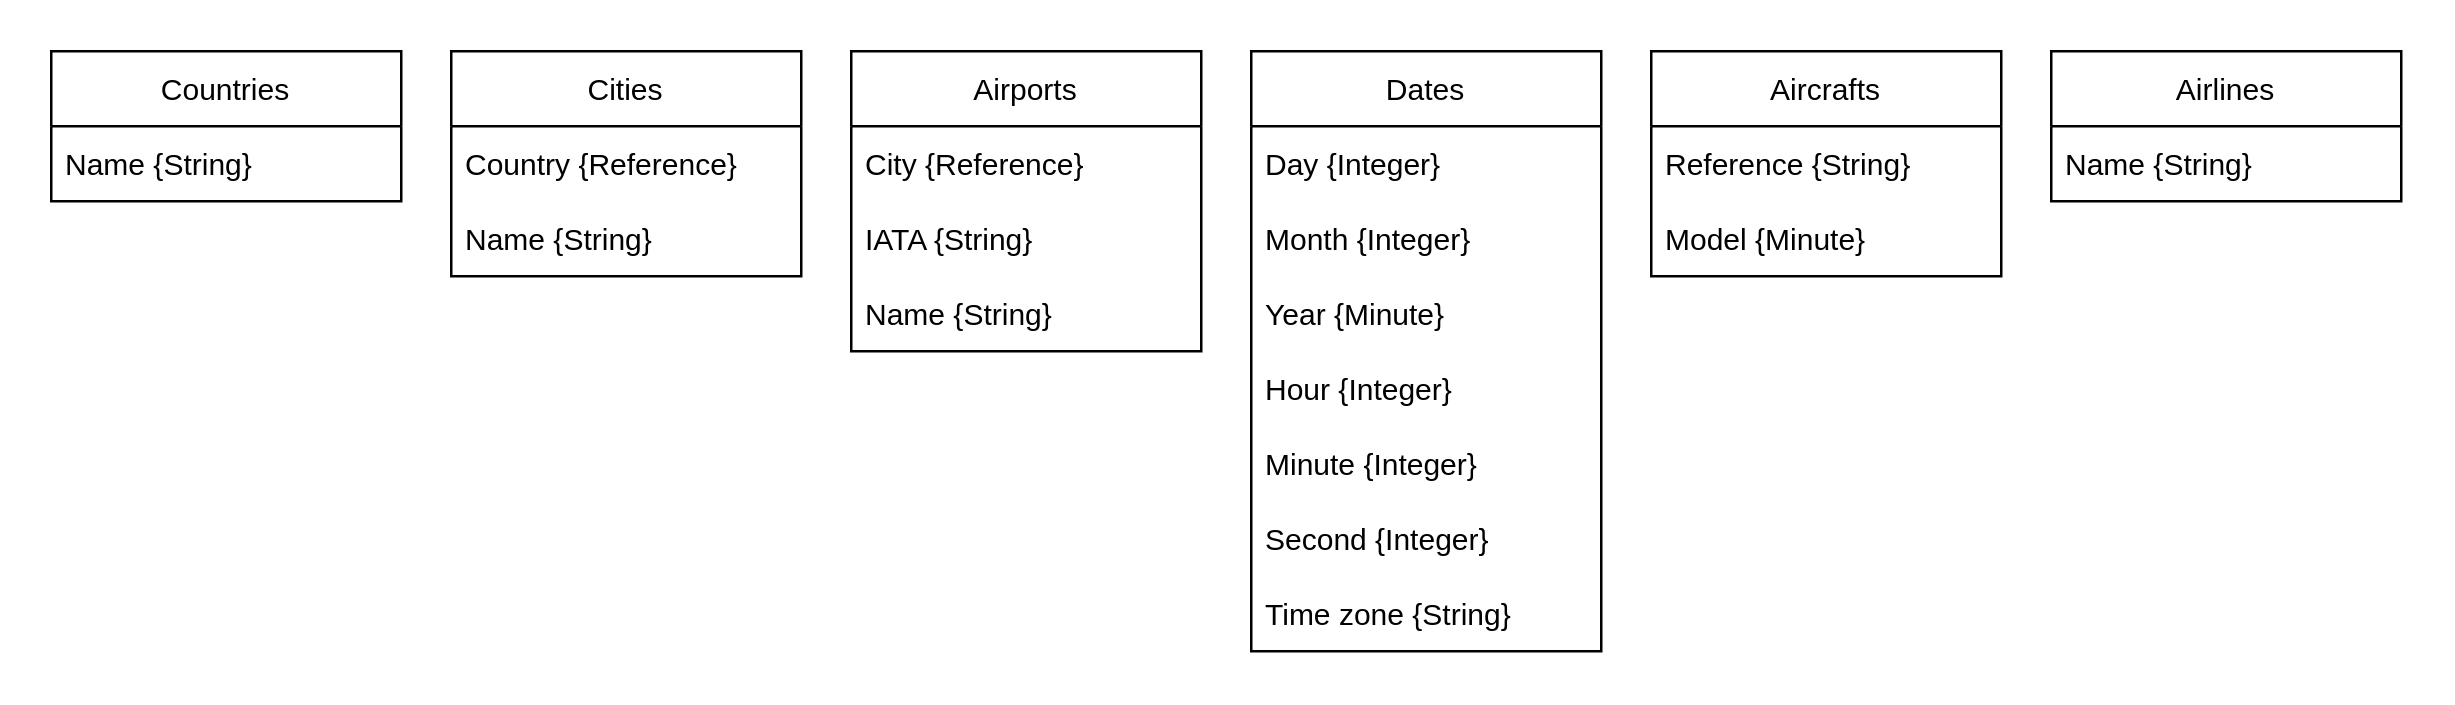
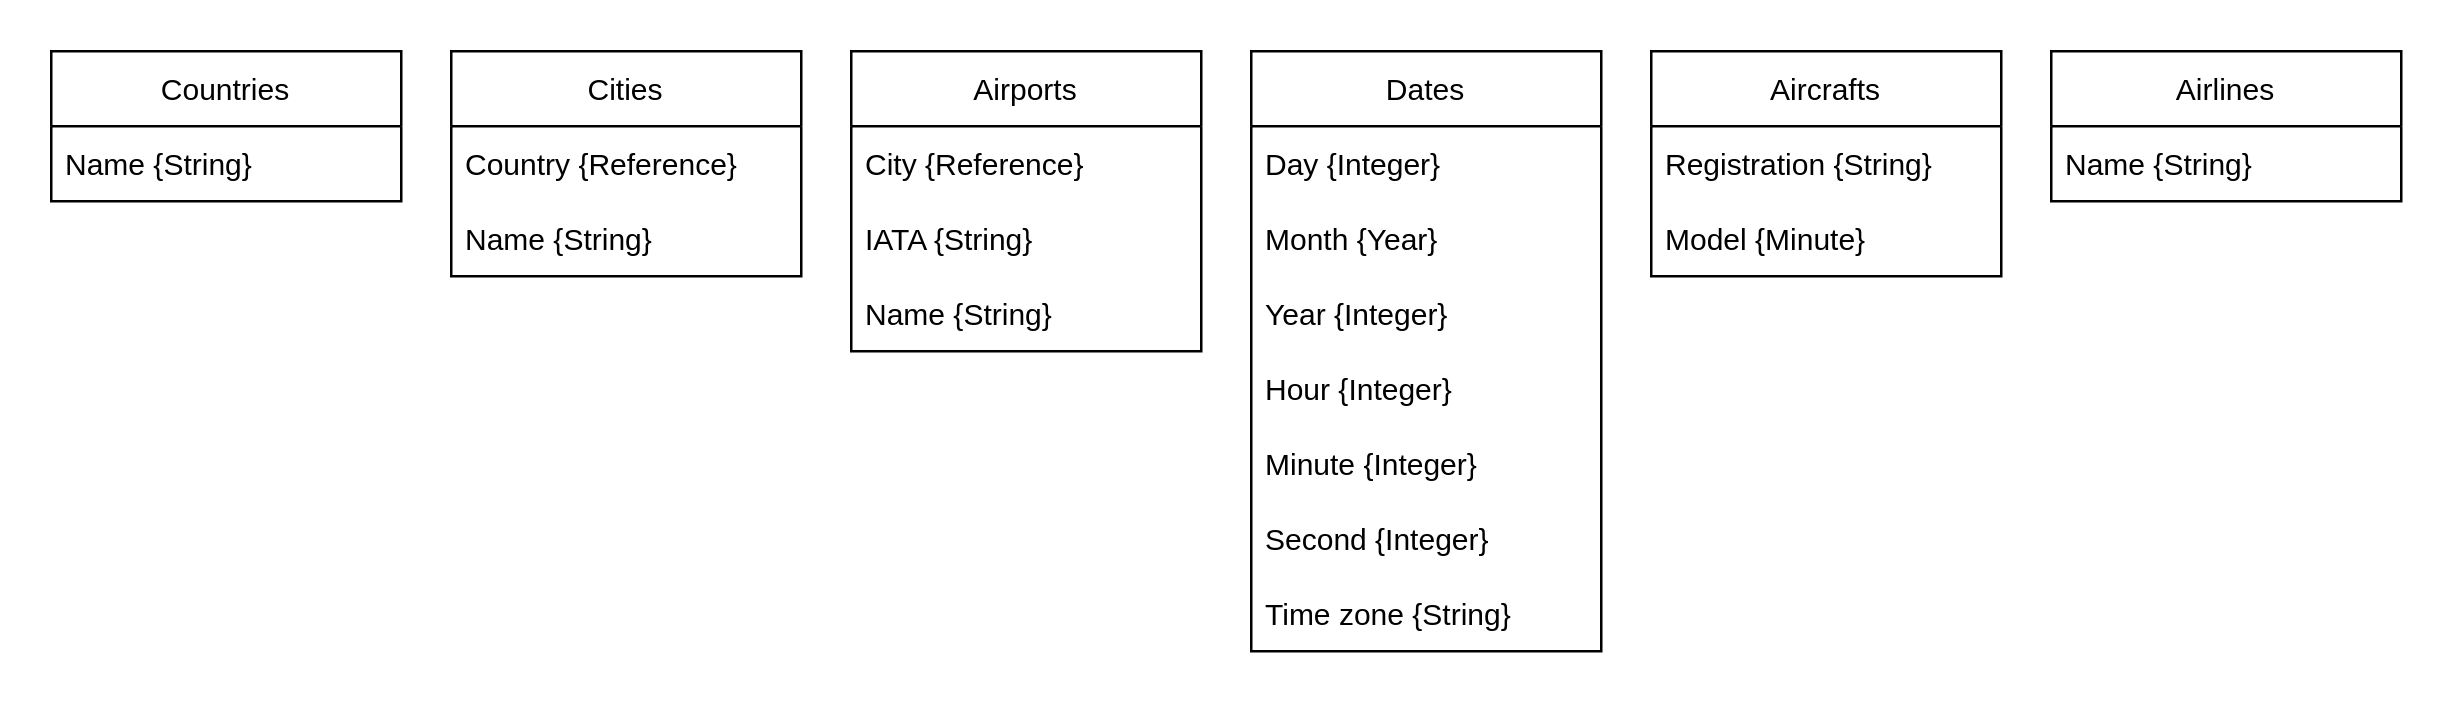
node "Reference {String}": label "Reference {String}" -> "Registration {String}"
node "Month {Integer}": label "Month {Integer}" -> "Month {Year}"
node "Year {Minute}": label "Year {Minute}" -> "Year {Integer}"
